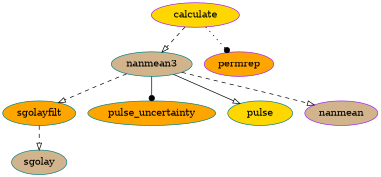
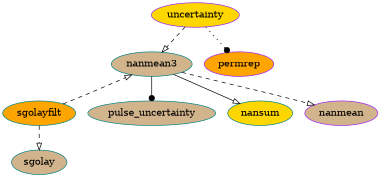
node "calculate": label "calculate" -> "uncertainty"
edge "nanmean3" -> "sgolayfilt": reversed
node "pulse_uncertainty": fillcolor orange -> tan
node "pulse": label "pulse" -> "nansum"
